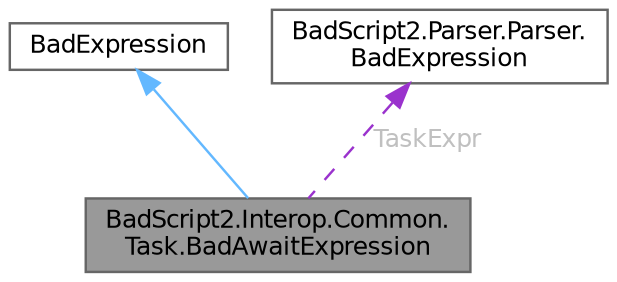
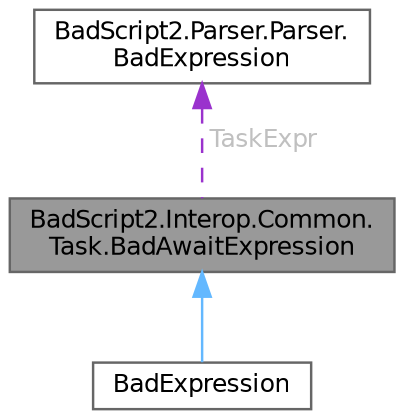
edge "BadScript2.Interop.Common. Task.BadAwaitExpression" -> "BadExpression": reversed
